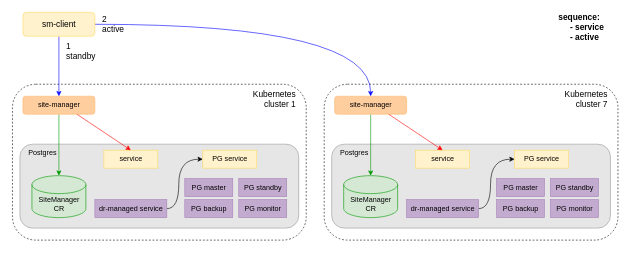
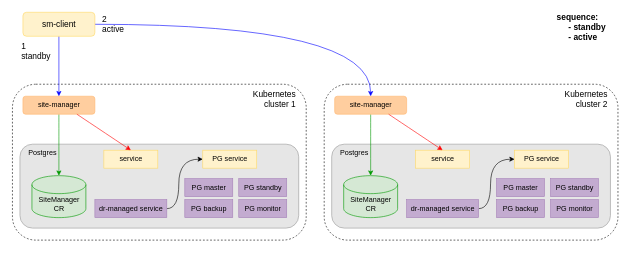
node "sequence: - service - active": label "sequence: - service - active" -> "sequence: - standby - active"
node "1 standby": moved (83, 51) -> (38, 51)
node "Kubernetes cluster 7": label "Kubernetes cluster 7" -> "Kubernetes cluster 2"
